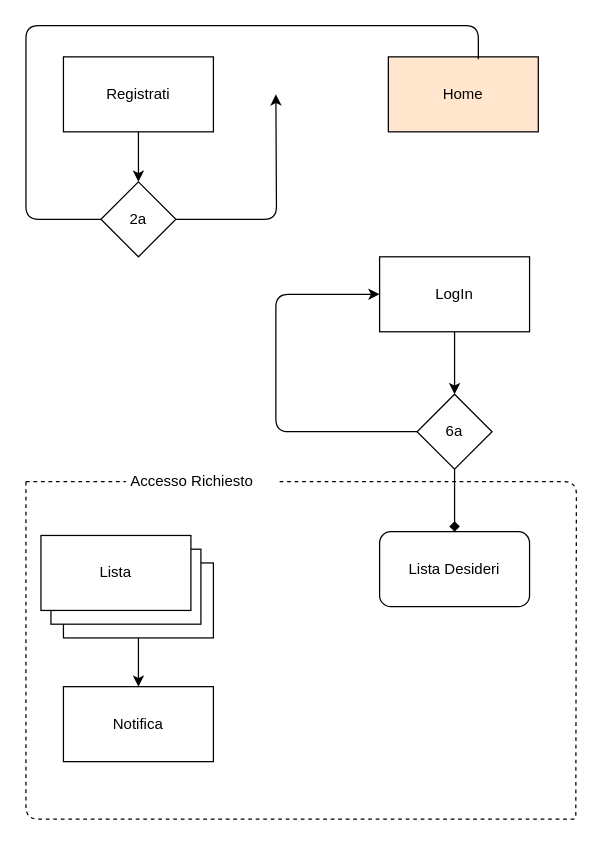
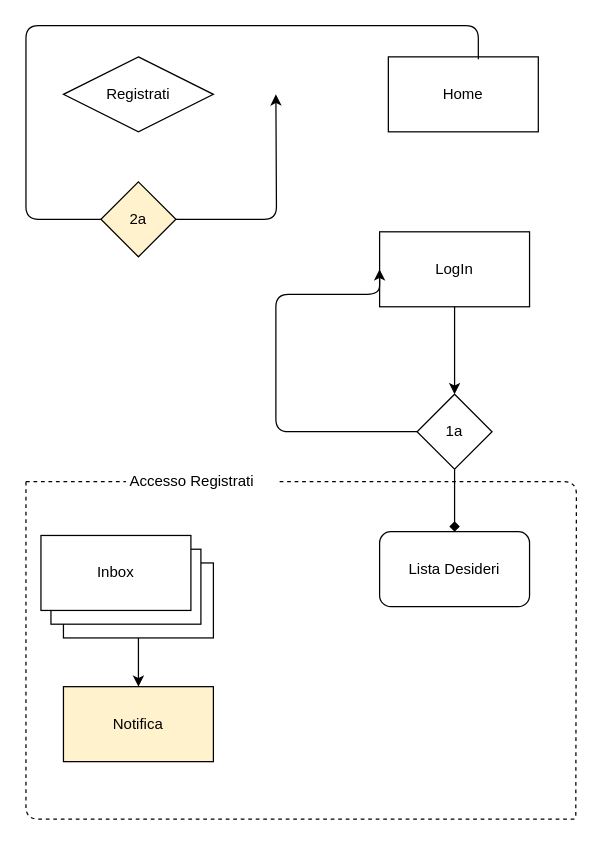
node "Registrati": shape rectangle -> diamond
node "Home": fillcolor #ffe6cc -> #ffffff
edge "Registrati" -> "2a": removed
node "2a": fillcolor #ffffff -> #fff2cc
node "LogIn": moved (454, 294) -> (454, 269)
node "6a": label "6a" -> "1a"
node "Accesso Richiesto": label "Accesso Richiesto" -> "Accesso Registrati"
node "Lista": label "Lista" -> "Inbox"
node "Notifica": fillcolor #ffffff -> #fff2cc
